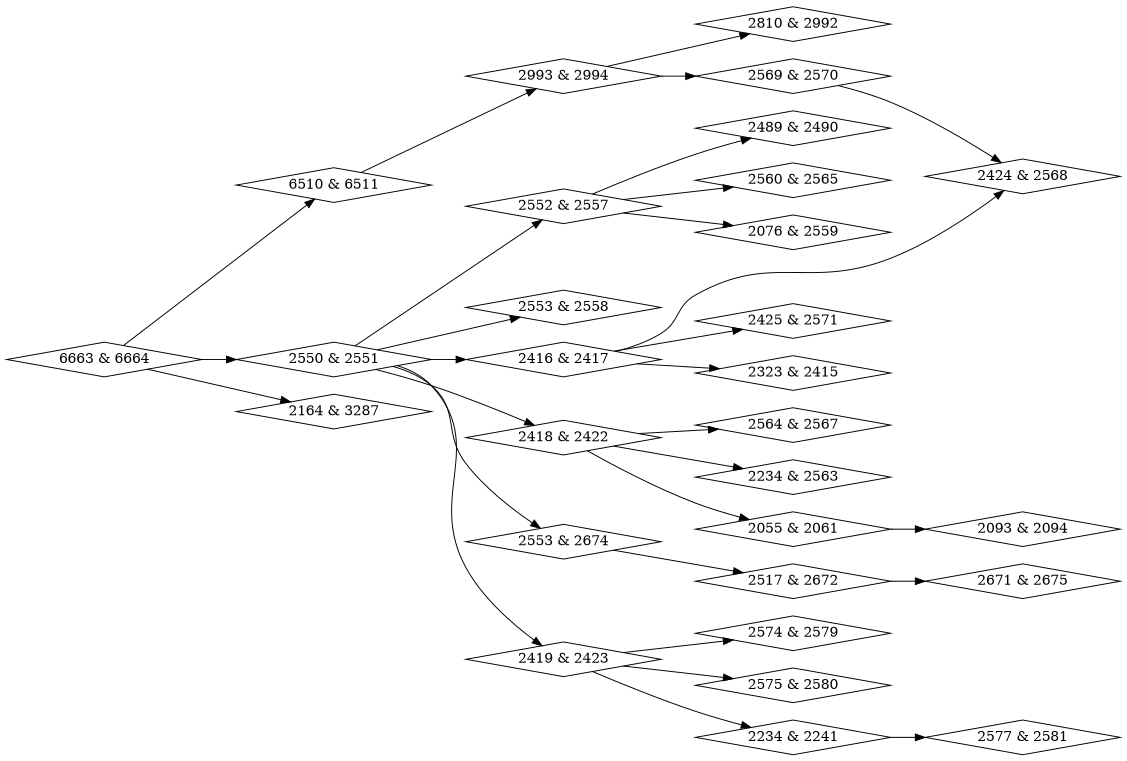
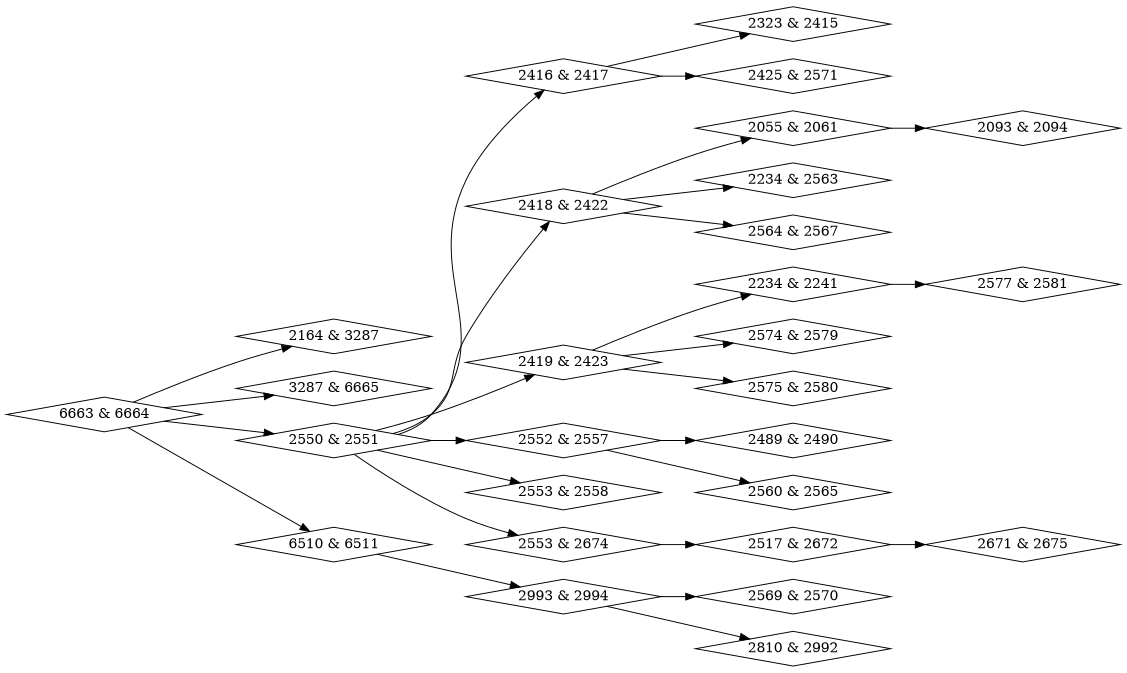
node "2424 & 2568": removed
node "2076 & 2559": removed
node "3287 & 6665": added
